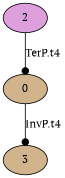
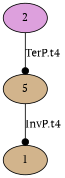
node "0": label "0" -> "5"
node "3": label "3" -> "1"
